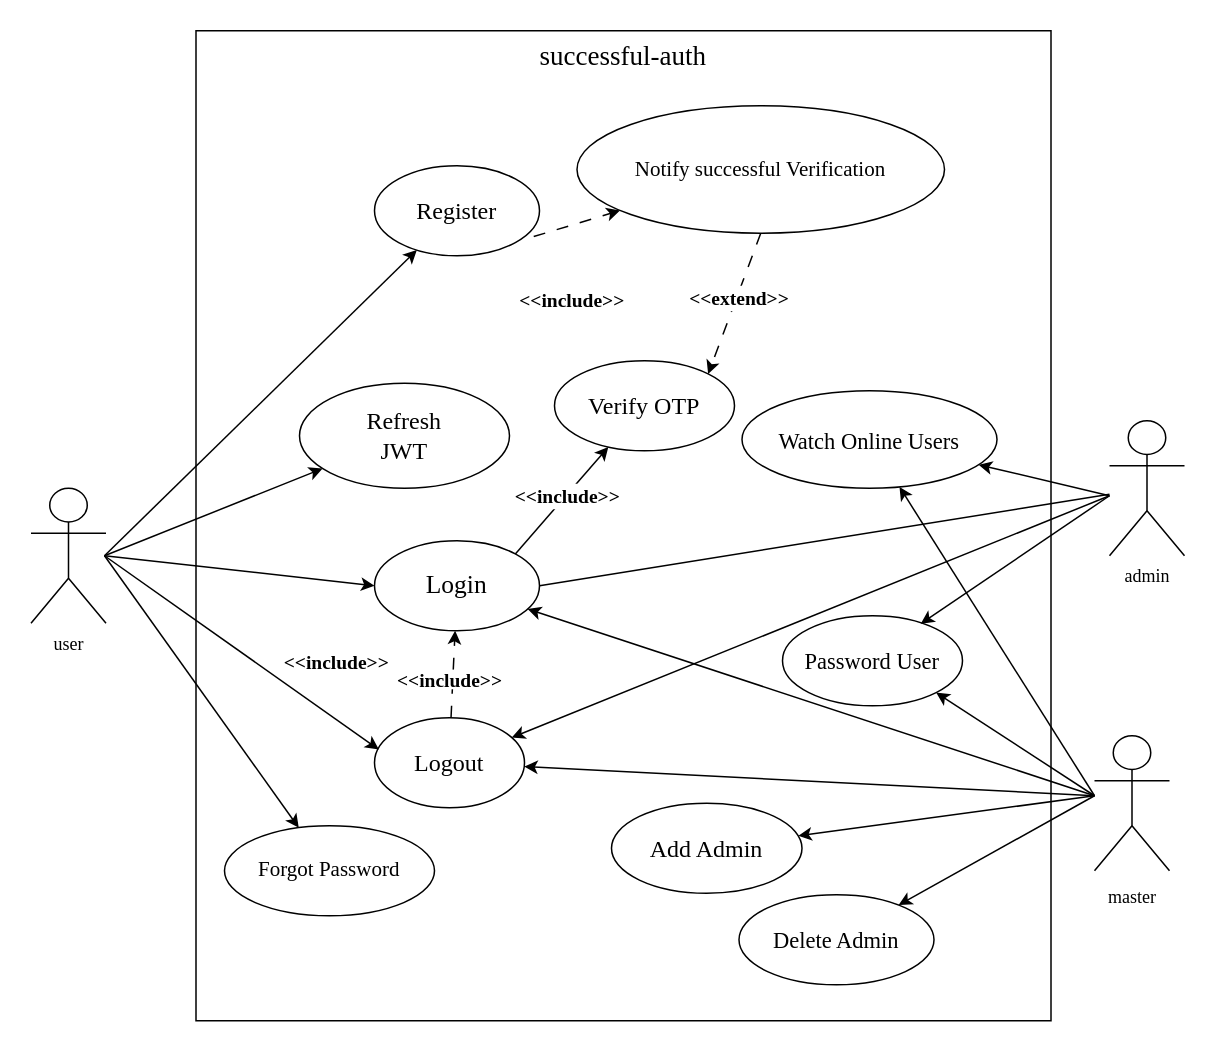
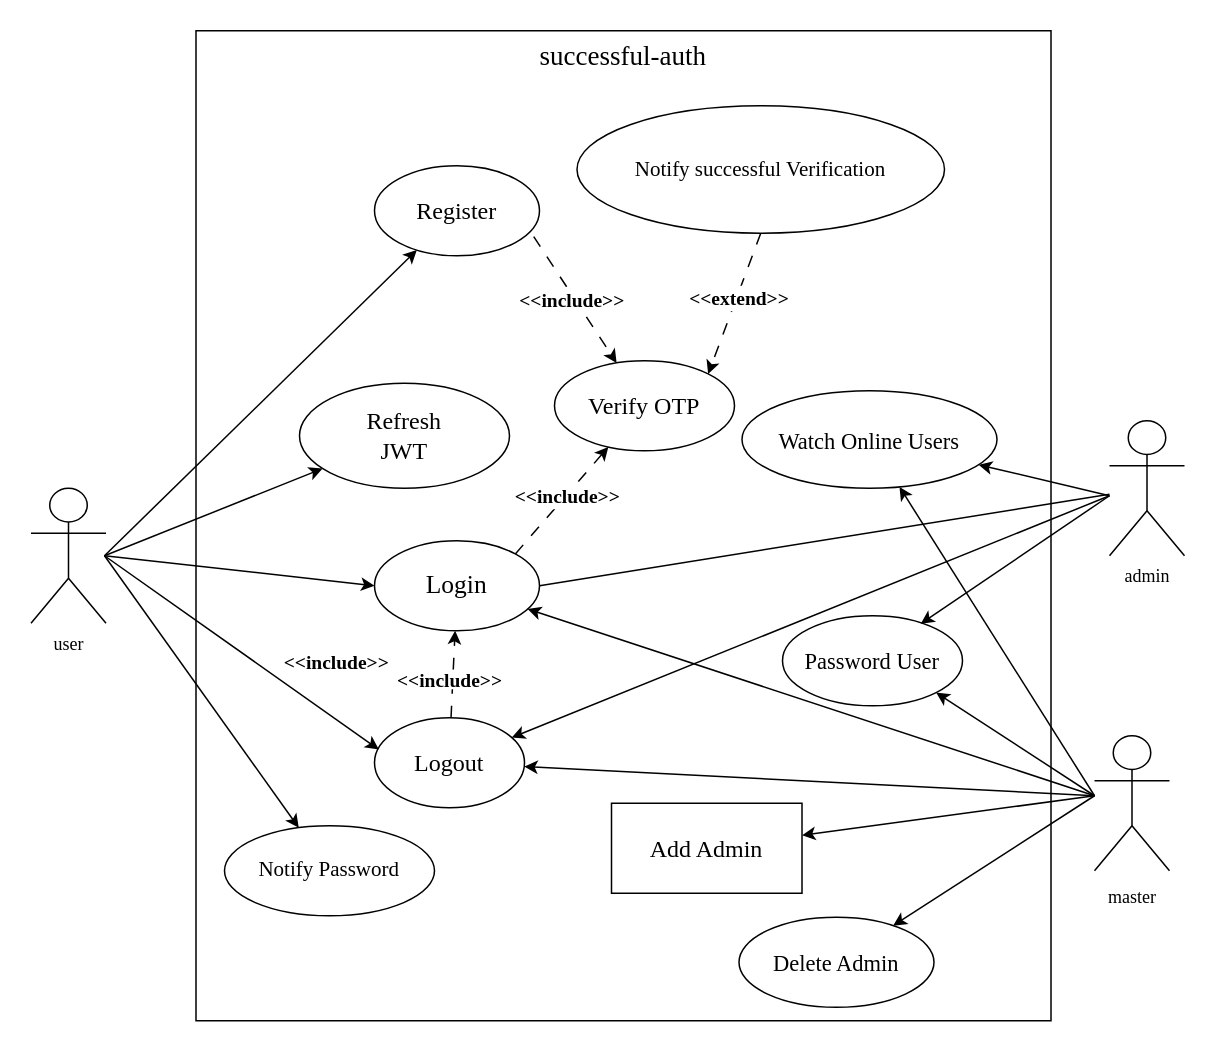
edge "Register" -> "Notify successful Verification": now "Register" -> "Verify OTP"
edge "Login" -> "Verify OTP": style solid -> dashed
node "Add Admin": shape ellipse -> rectangle
node "Forgot Password": label "Forgot Password" -> "Notify Password"
node "Delete Admin": moved (836, 940) -> (836, 962)
